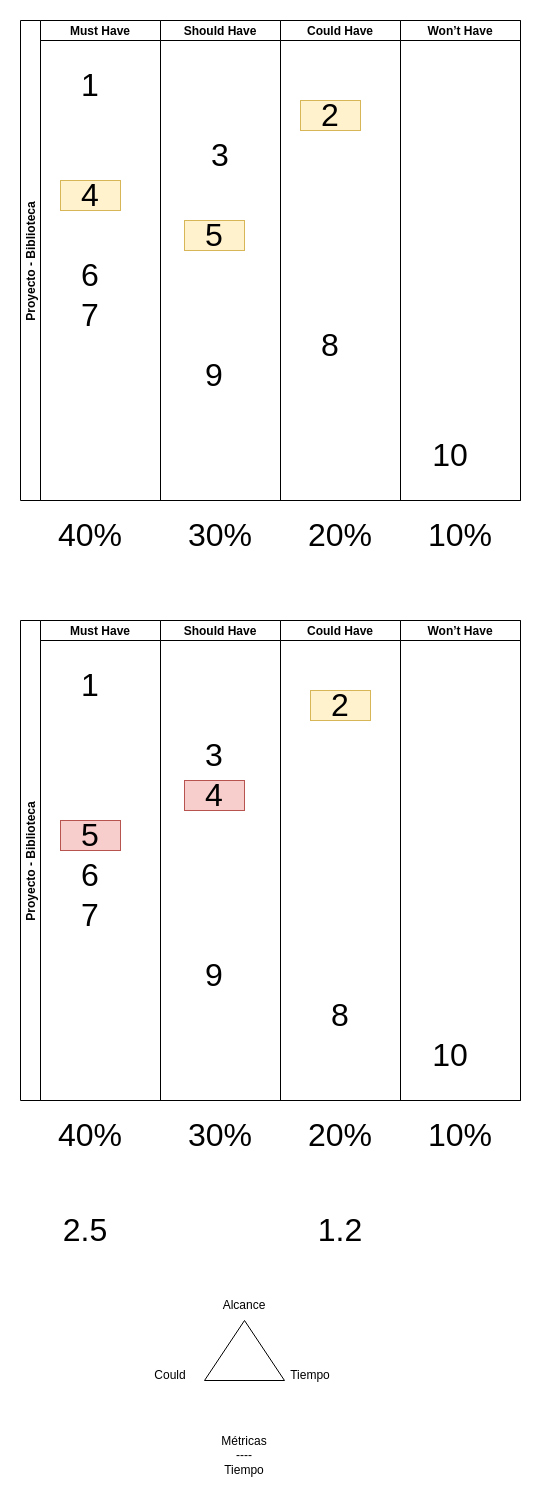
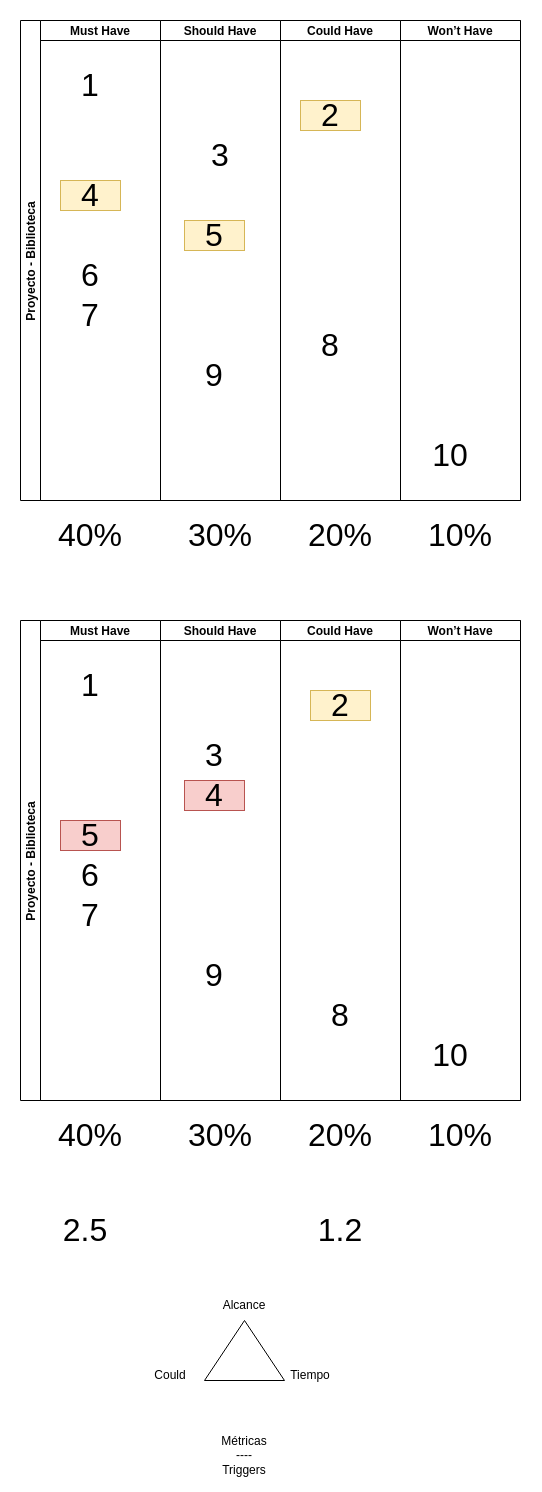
node "Métricas ---- Tiempo": label "Métricas ---- Tiempo" -> "Métricas ---- Triggers"
